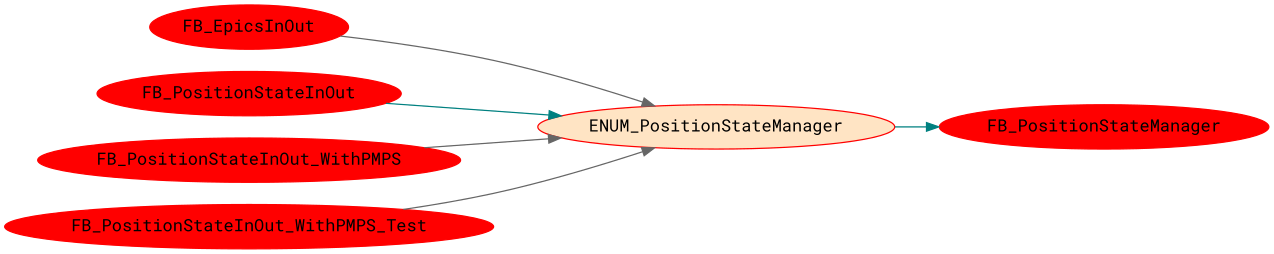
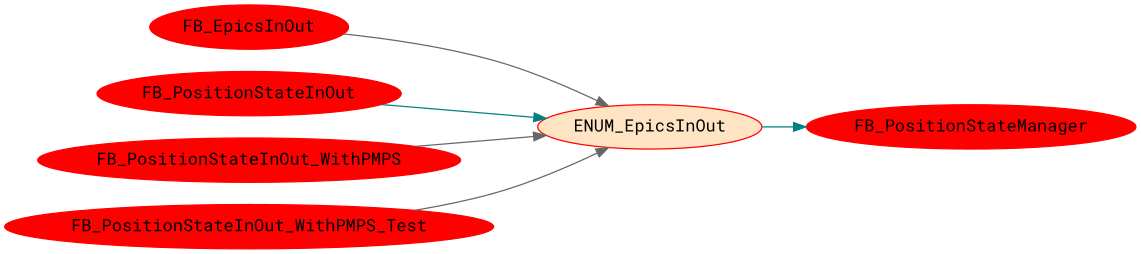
node "ENUM_PositionStateManager": label "ENUM_PositionStateManager" -> "ENUM_EpicsInOut"
